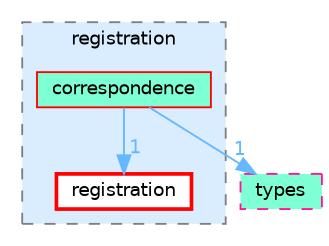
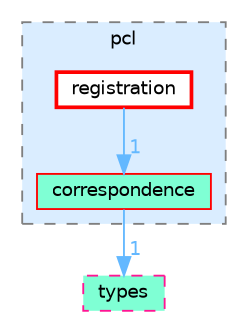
cluster "registration": label "registration" -> "pcl"
edge "correspondence" -> "registration": reversed
